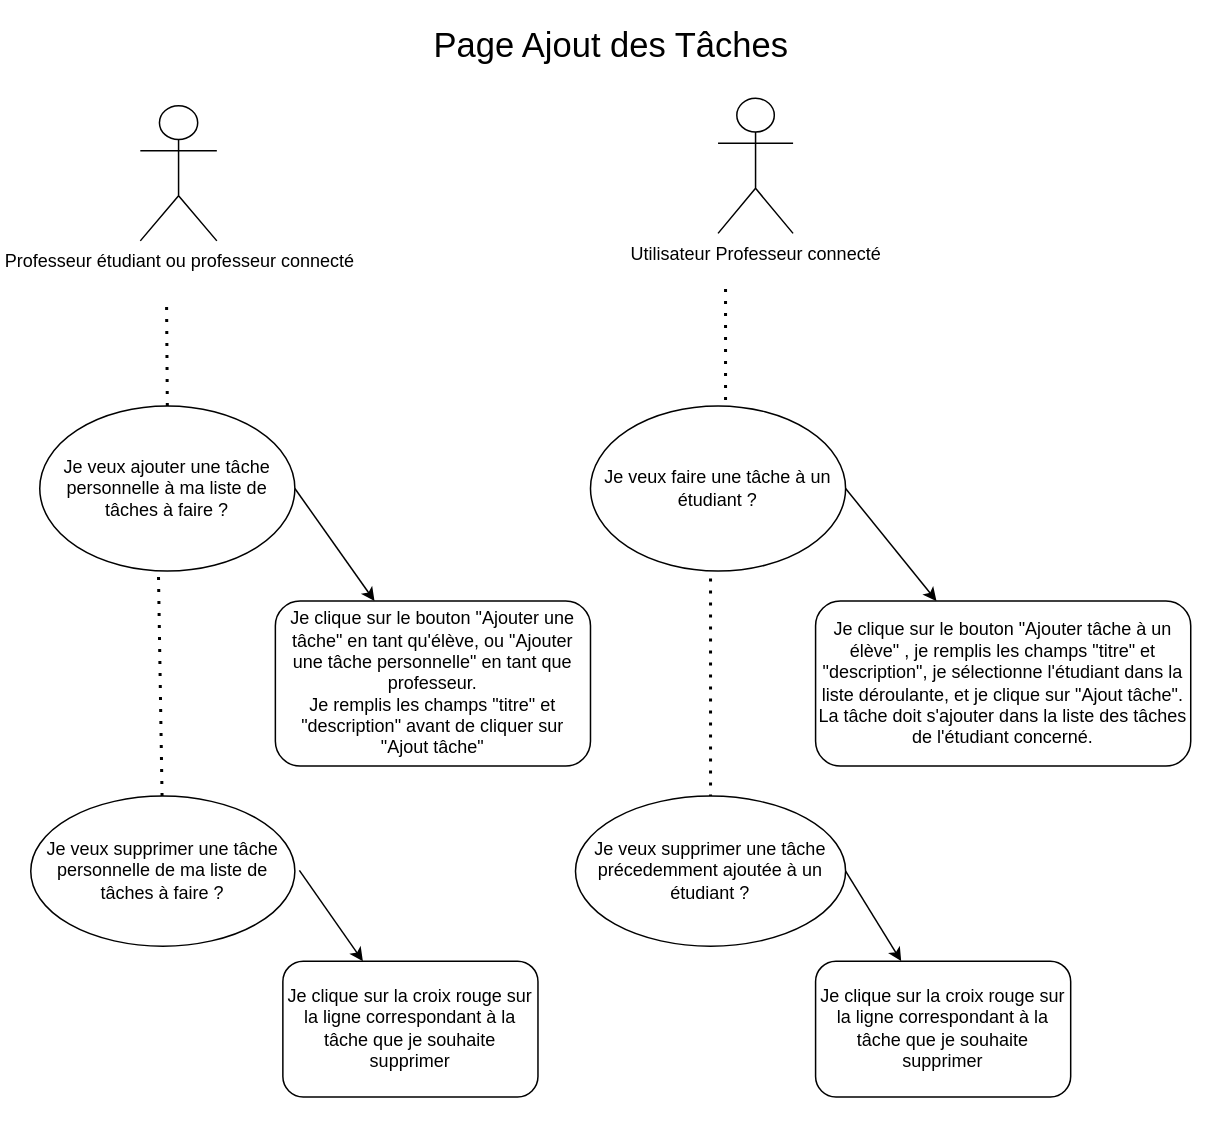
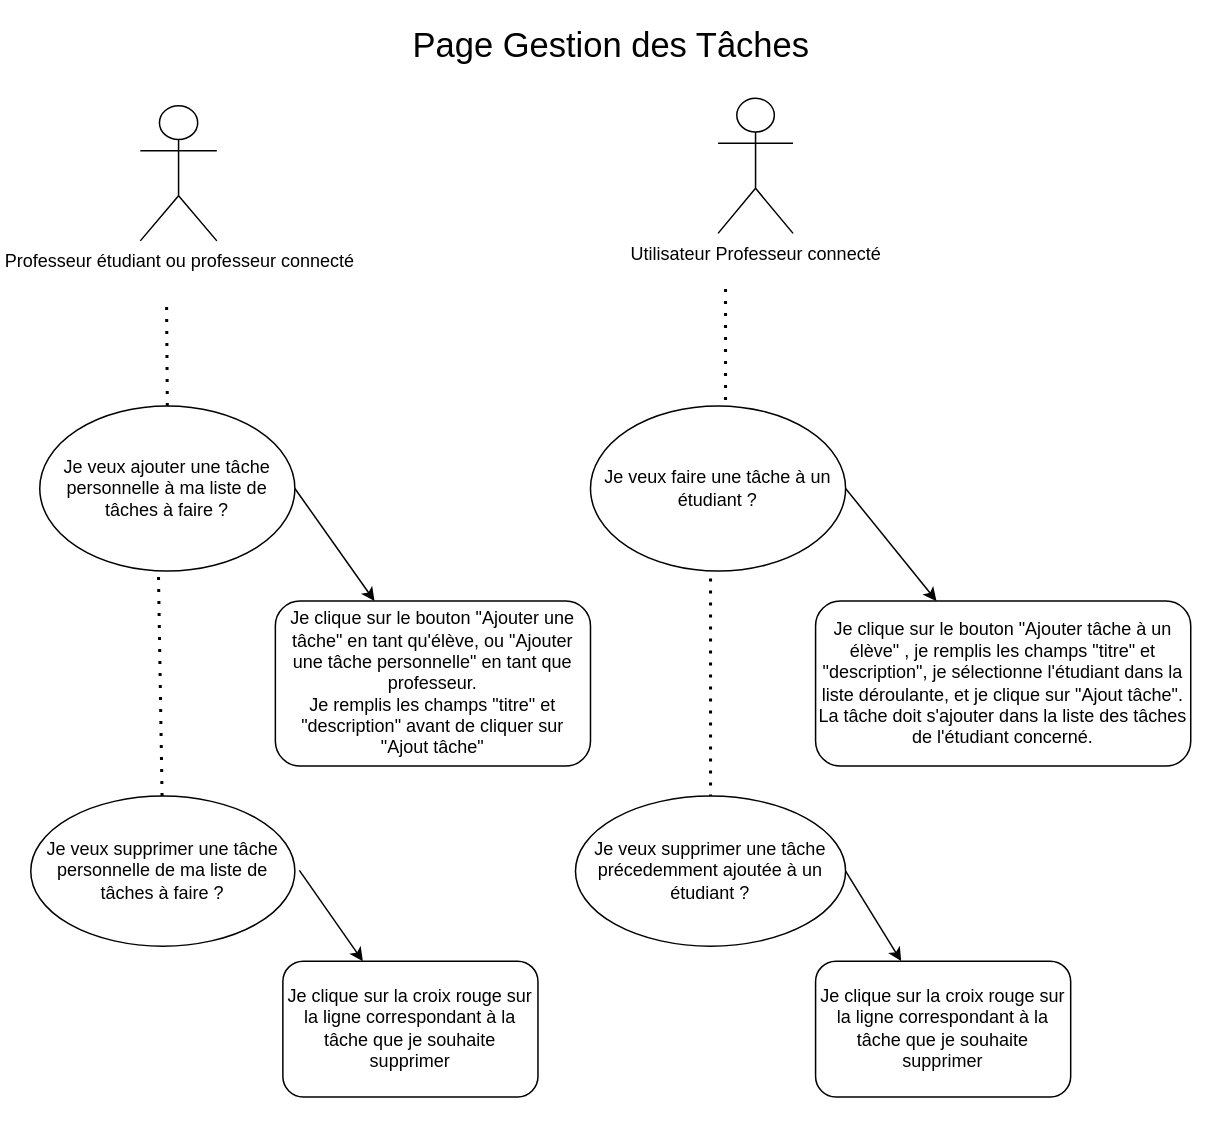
node "Page Ajout des Tâches": label "Page Ajout des Tâches" -> "Page Gestion des Tâches"
